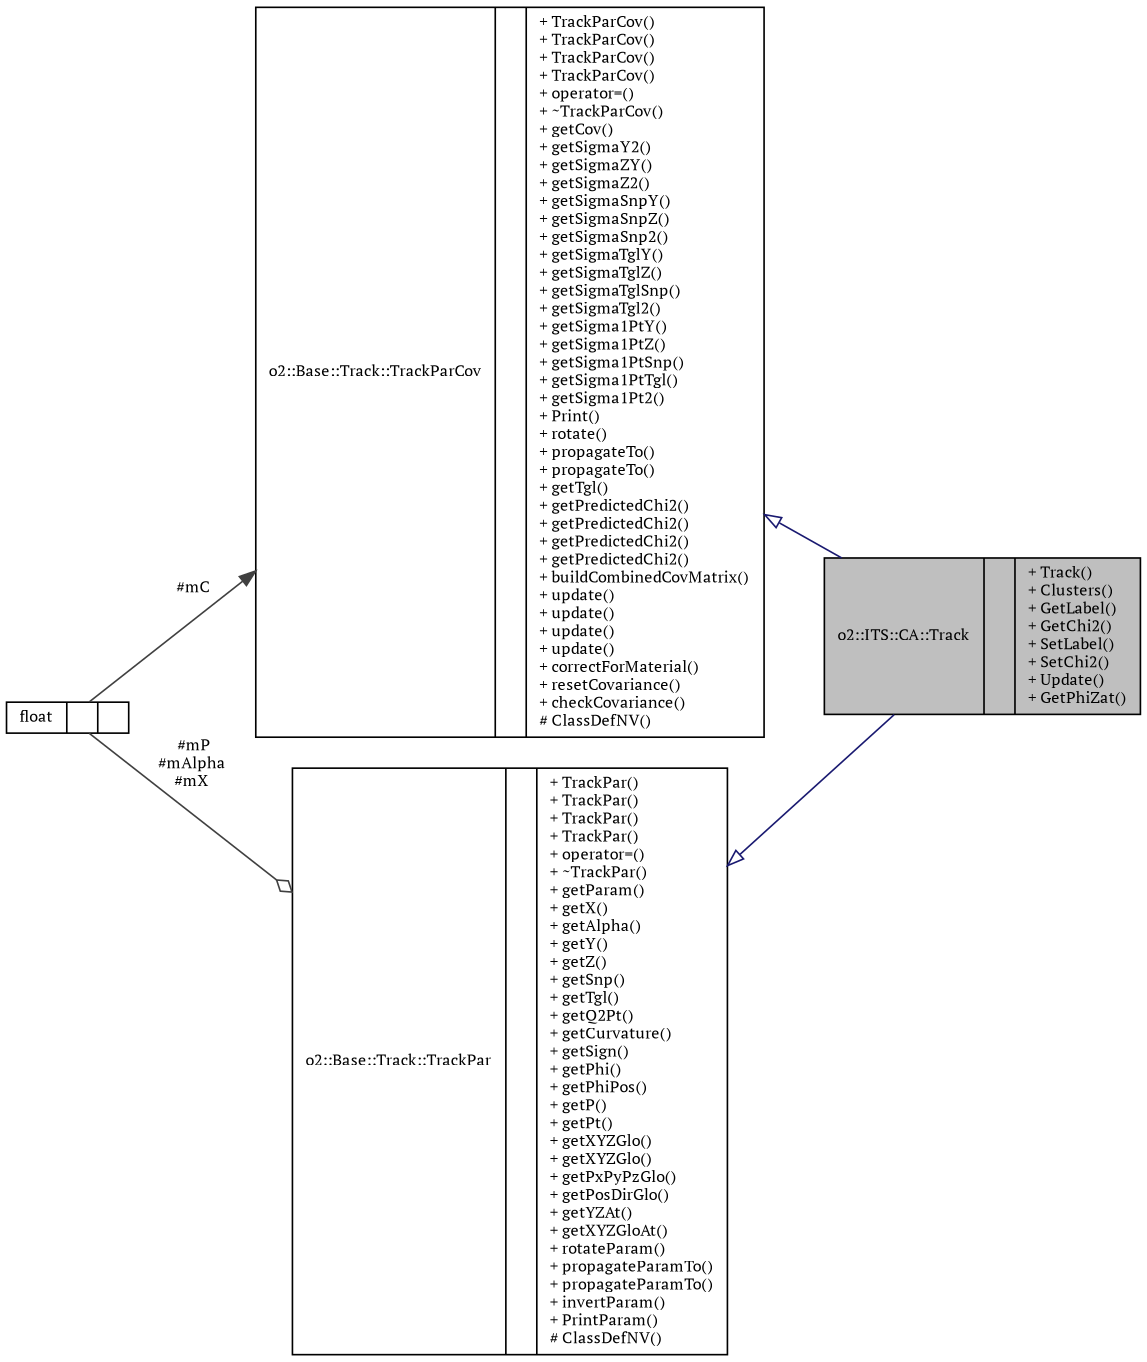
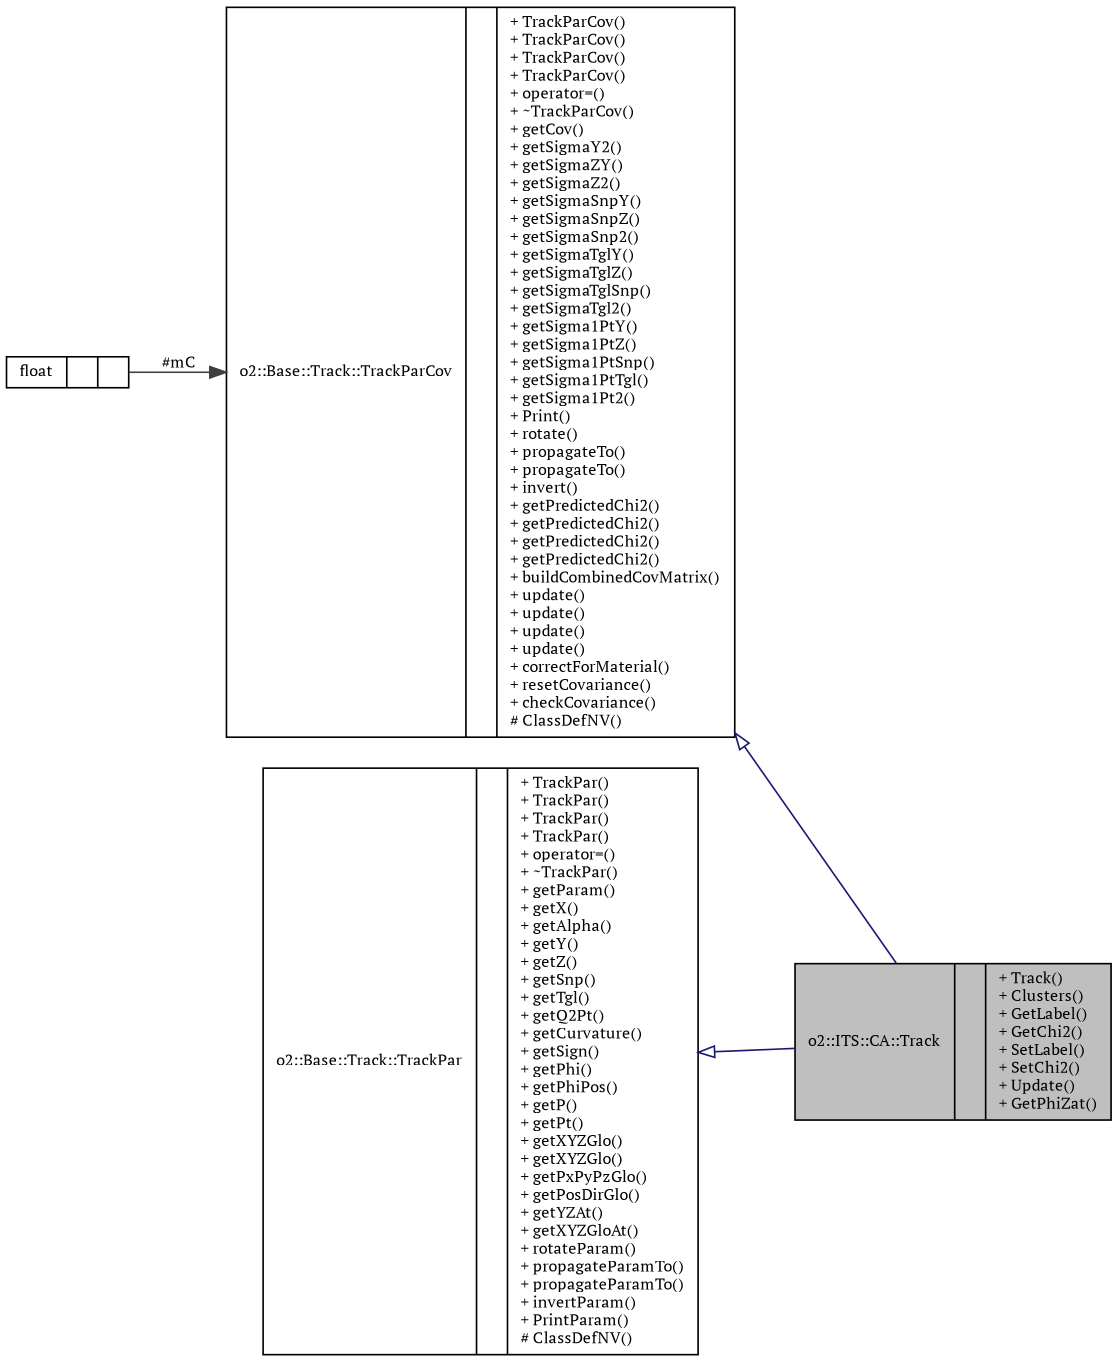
node "o2::Base::Track::TrackParCov": text "+ getTgl()" -> "+ invert()"
edge "float" -> "o2::Base::Track::TrackPar": removed, label "#mP #mAlpha #mX"
